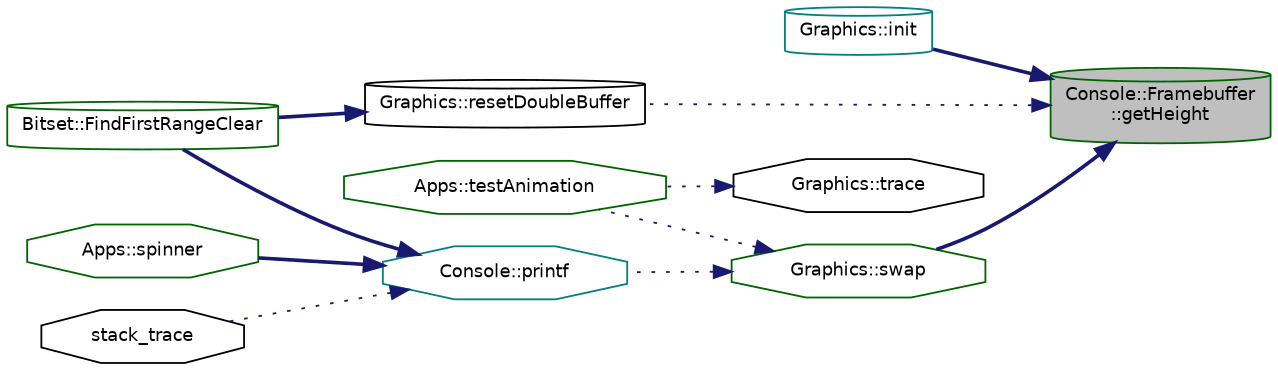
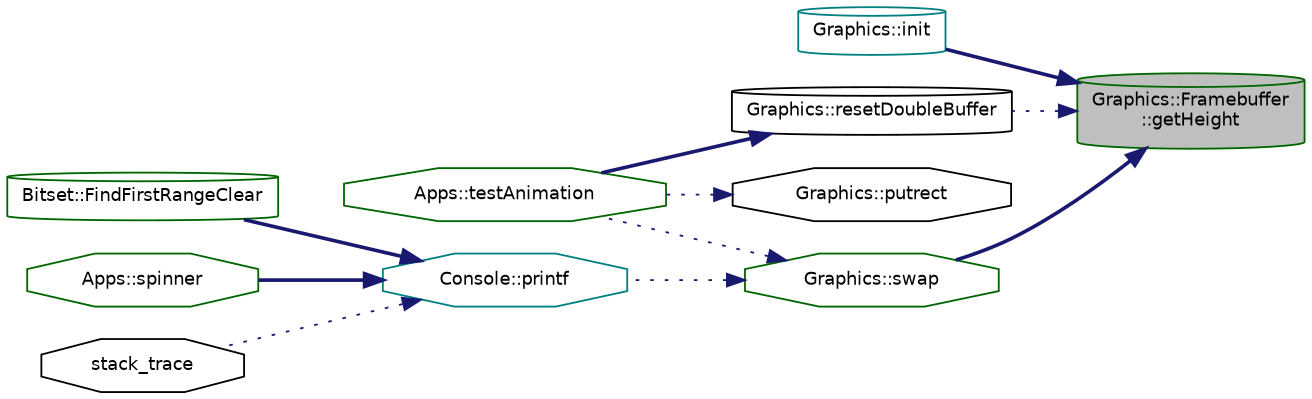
node "Console::Framebuffer ::getHeight": label "Console::Framebuffer ::getHeight" -> "Graphics::Framebuffer ::getHeight"
edge "Bitset::FindFirstRangeClear" -> "Graphics::resetDoubleBuffer": now "Apps::testAnimation" -> "Graphics::resetDoubleBuffer"
node "Graphics::trace": label "Graphics::trace" -> "Graphics::putrect"
